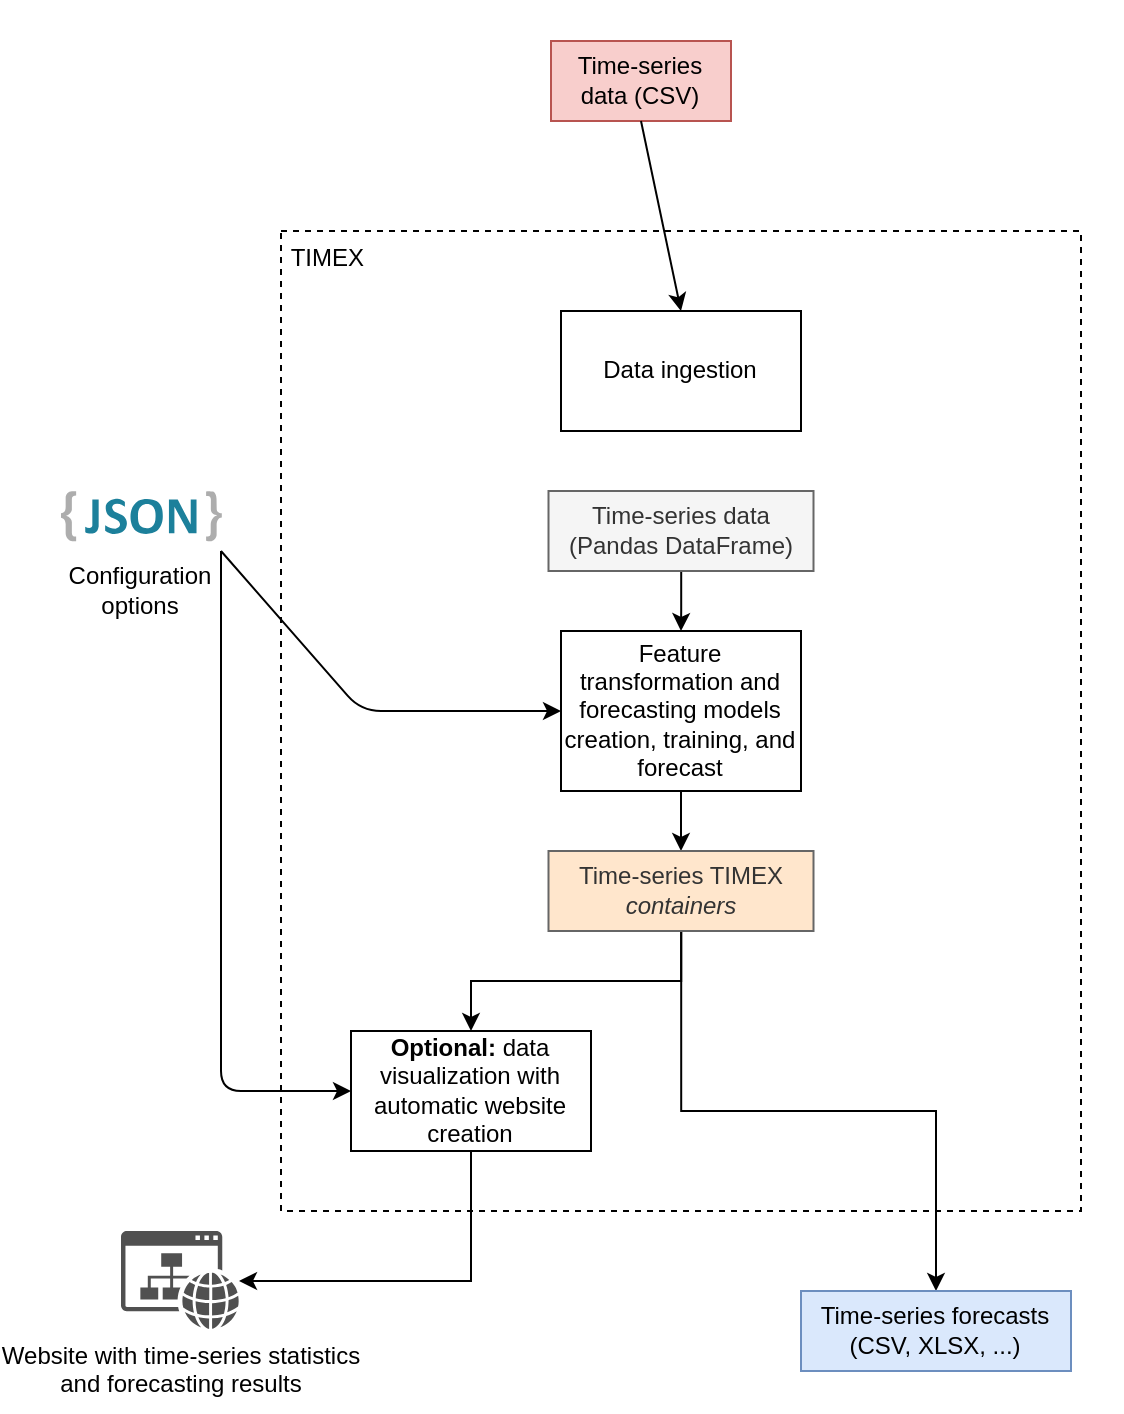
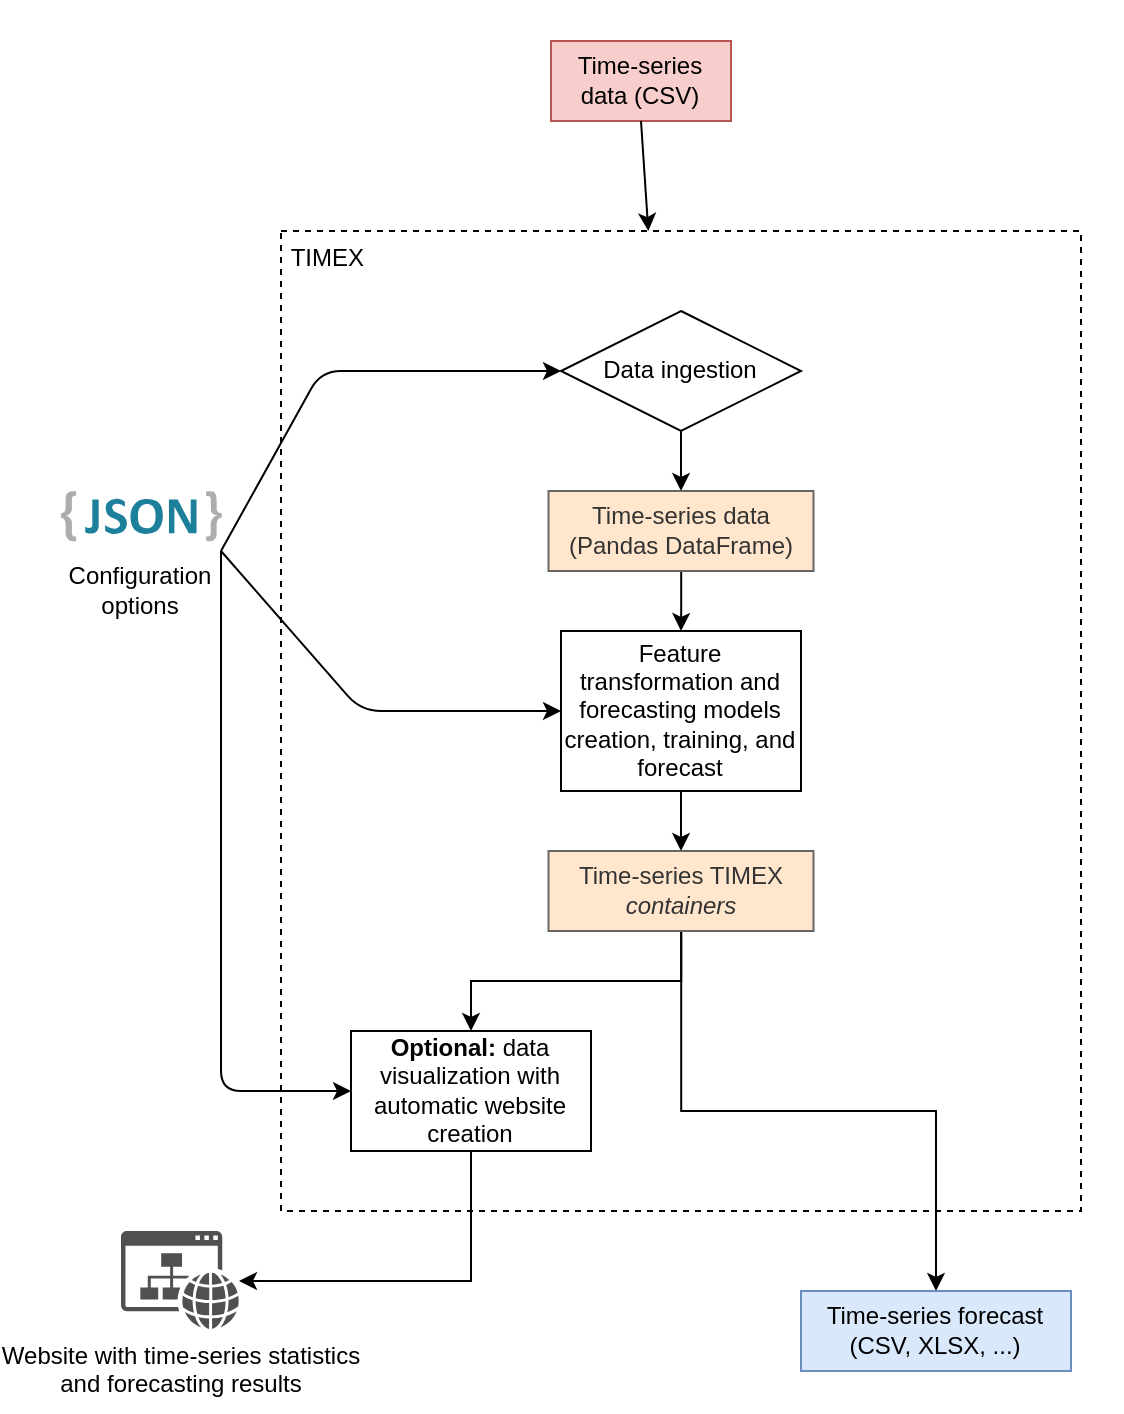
edge "Time-series data (CSV)" -> "Data ingestion": now "Time-series data (CSV)" -> "TIMEX"
edge "Configuration options" -> "Data ingestion": added
node "Data ingestion": shape rectangle -> diamond
edge "Data ingestion" -> "Time-series data (Pandas DataFrame)": added
node "Time-series data (Pandas DataFrame)": fillcolor #f5f5f5 -> #ffe6cc
node "Time-series forecasts (CSV, XLSX, ...)": label "Time-series forecasts (CSV, XLSX, ...)" -> "Time-series forecast (CSV, XLSX, ...)"
